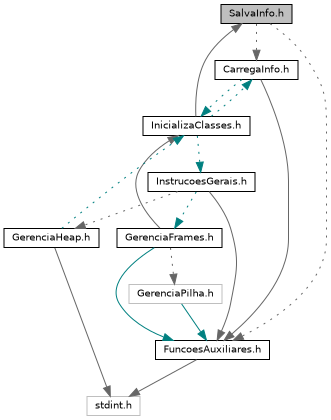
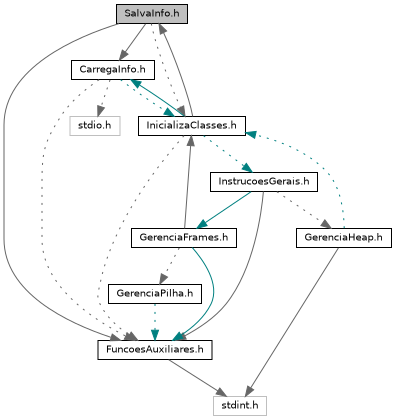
edge "SalvaInfo.h" -> "CarregaInfo.h": style dotted -> solid
edge "SalvaInfo.h" -> "InicializaClasses.h": added
edge "InicializaClasses.h" -> "CarregaInfo.h": style dotted -> solid
node "stdio.h": added
edge "SalvaInfo.h" -> "FuncoesAuxiliares.h": style dotted -> solid
edge "InstrucoesGerais.h" -> "GerenciaFrames.h": style dotted -> solid
edge "CarregaInfo.h" -> "FuncoesAuxiliares.h": style solid -> dotted
edge "InicializaClasses.h" -> "FuncoesAuxiliares.h": added
node "GerenciaPilha.h": color grey75 -> black
edge "GerenciaPilha.h" -> "FuncoesAuxiliares.h": style solid -> dotted
